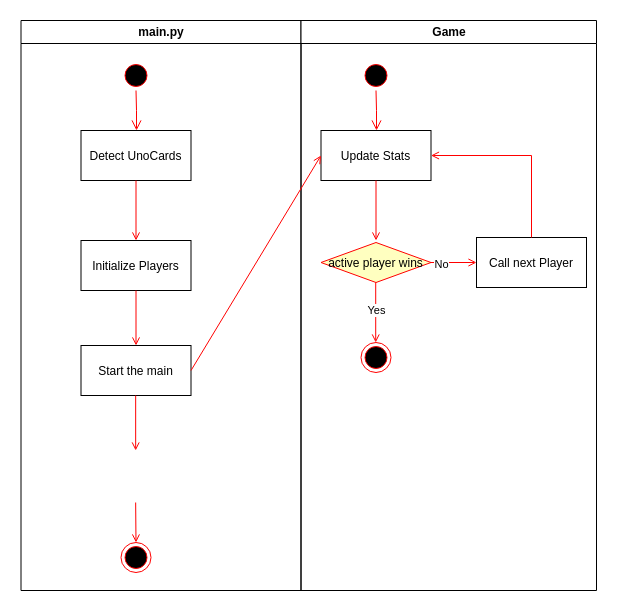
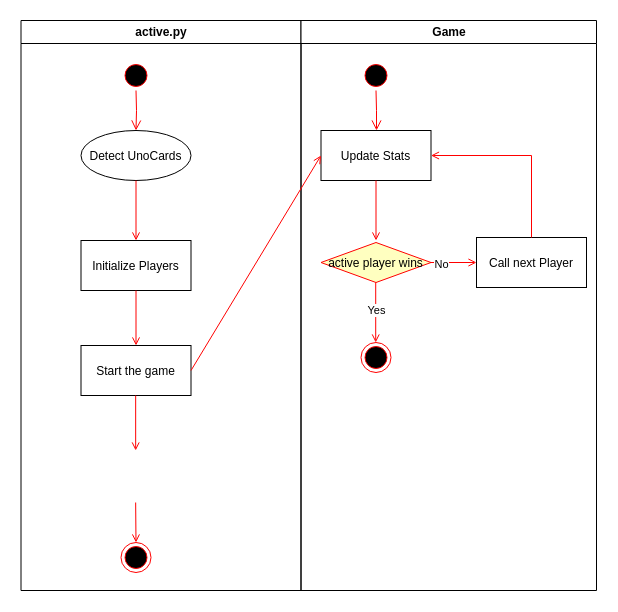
node "main.py": label "main.py" -> "active.py"
node "Detect UnoCards": shape rectangle -> ellipse
node "Start the main": label "Start the main" -> "Start the game"
